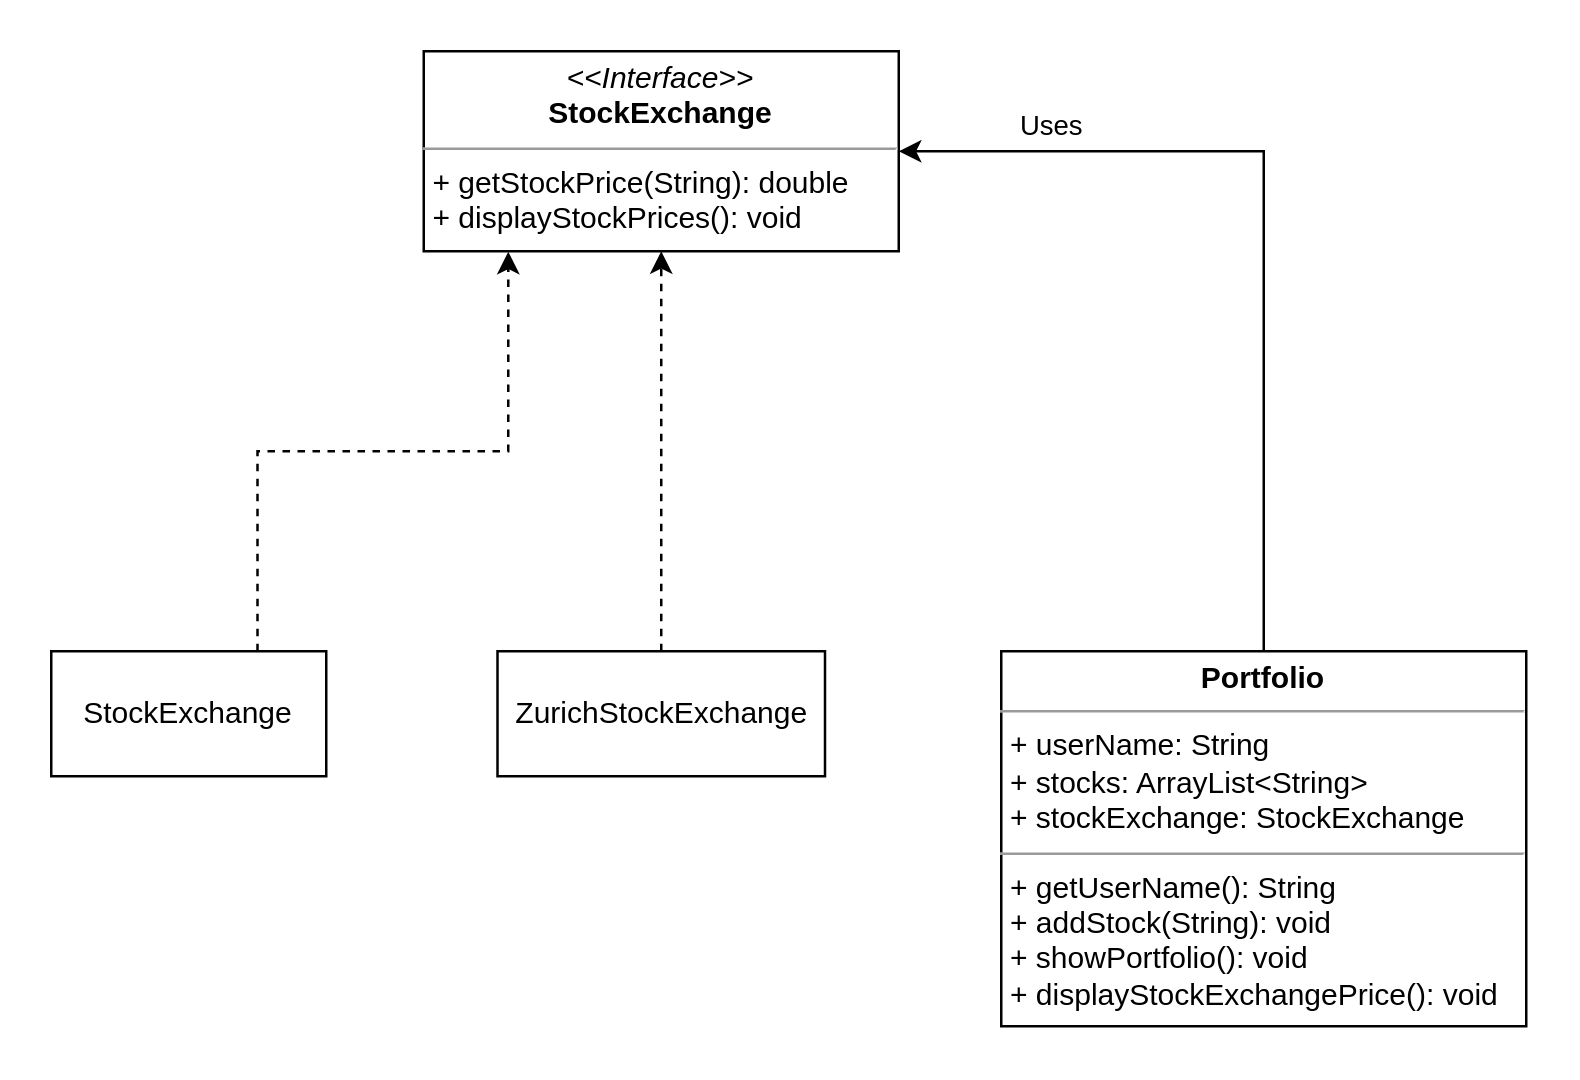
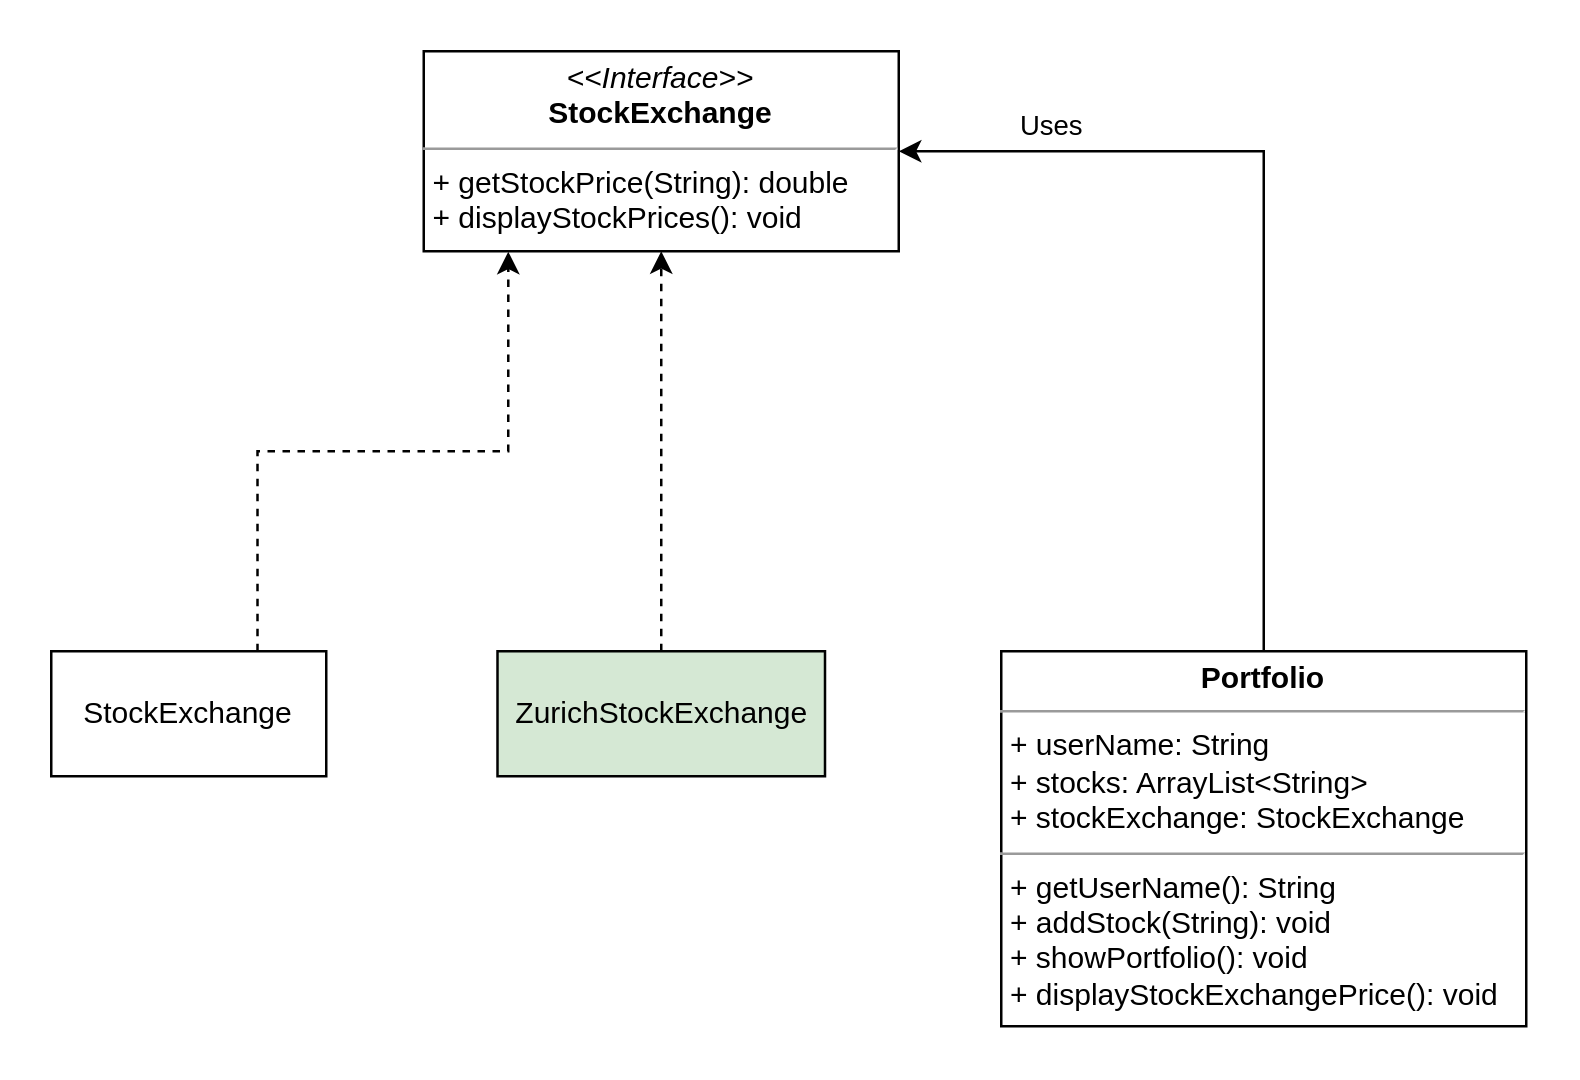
node "ZurichStockExchange": fillcolor #ffffff -> #d5e8d4
